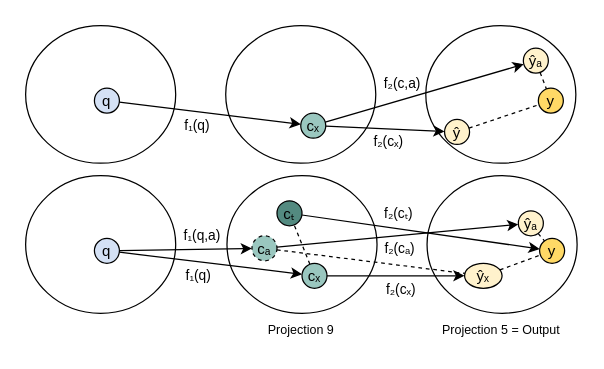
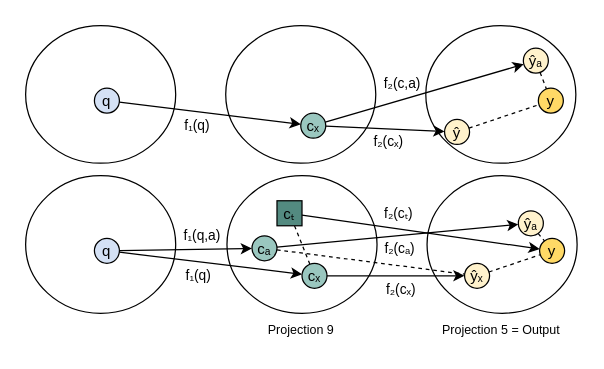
node "cₜ": shape ellipse -> rectangle
node "cₐ": style dashed -> solid
node "ŷₓ": size 38x25 -> 25x25
